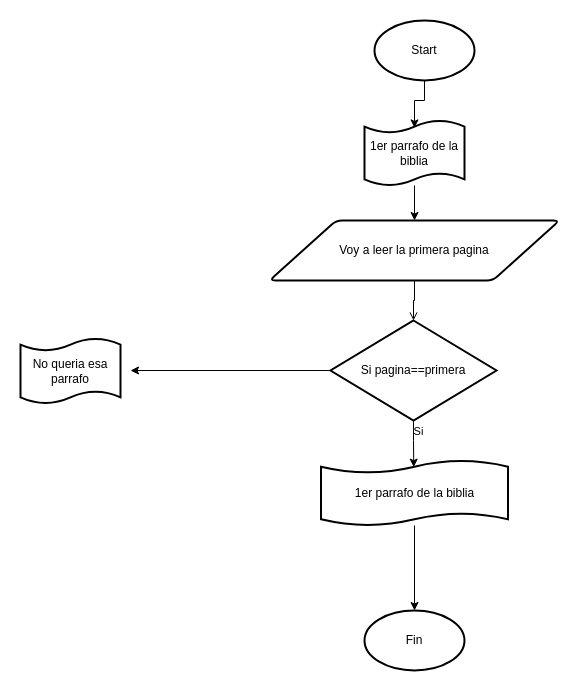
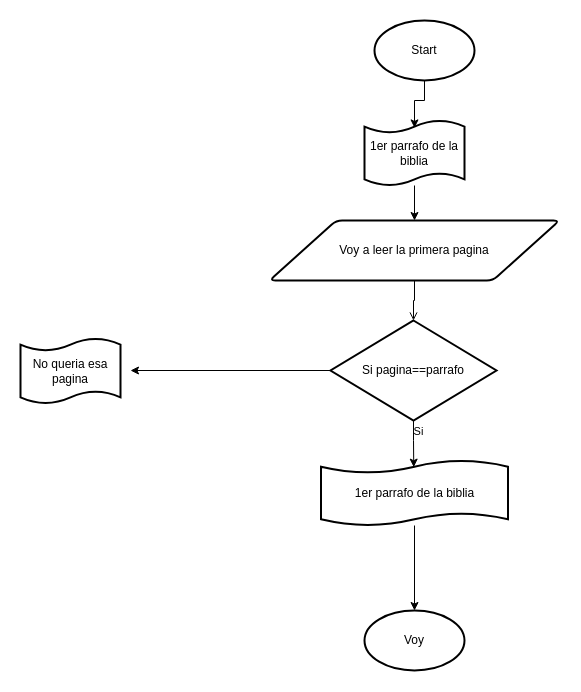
node "Si pagina==primera": label "Si pagina==primera" -> "Si pagina==parrafo"
node "No queria esa parrafo": label "No queria esa parrafo" -> "No queria esa pagina"
node "Fin": label "Fin" -> "Voy"
